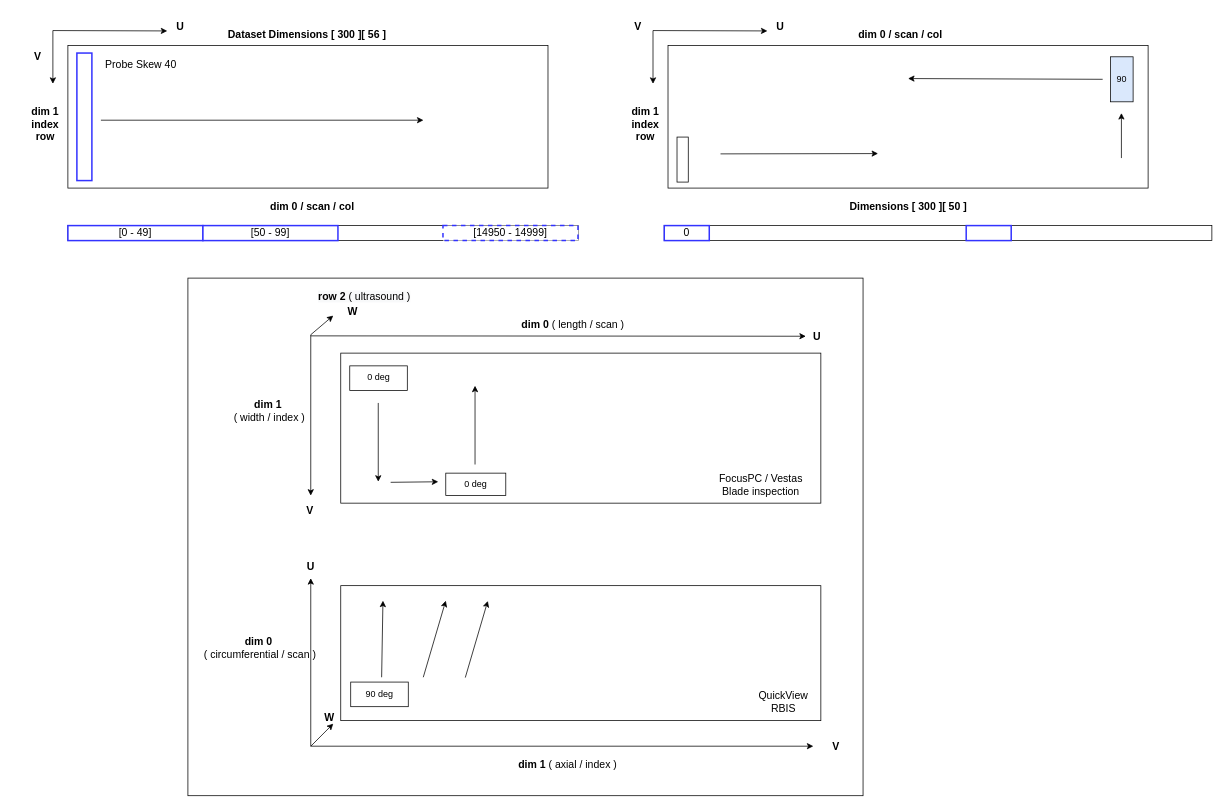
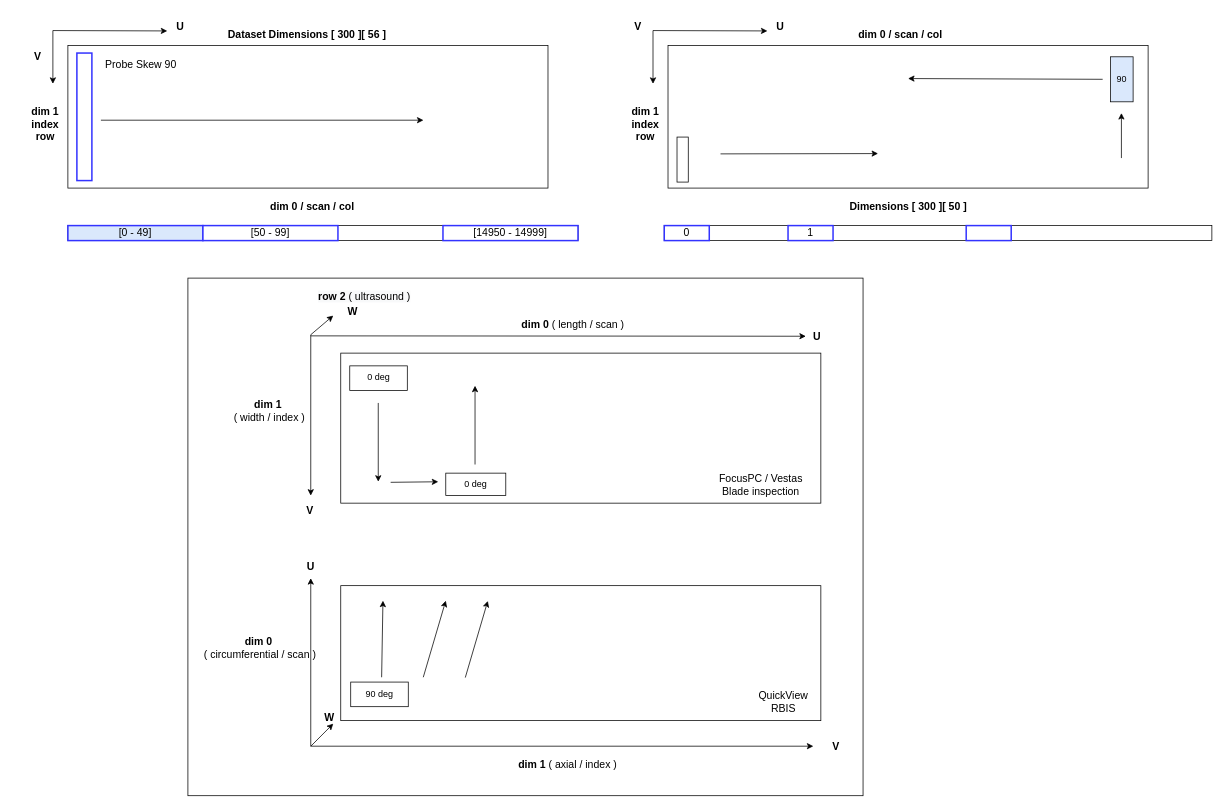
node "Probe Skew 40": label "Probe Skew 40" -> "Probe Skew 90"
node "[0 - 49]": fillcolor #ffffff -> #dae8fc
node "[14950 - 14999]": style dashed -> solid
node "1": added
